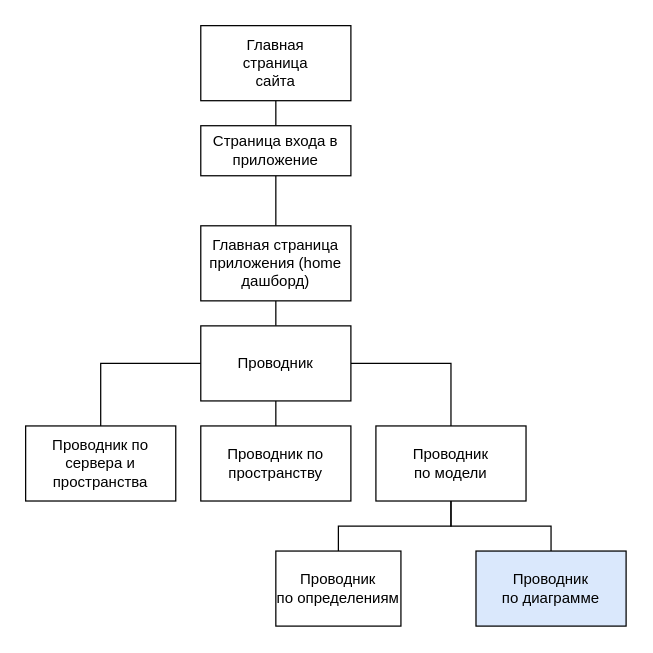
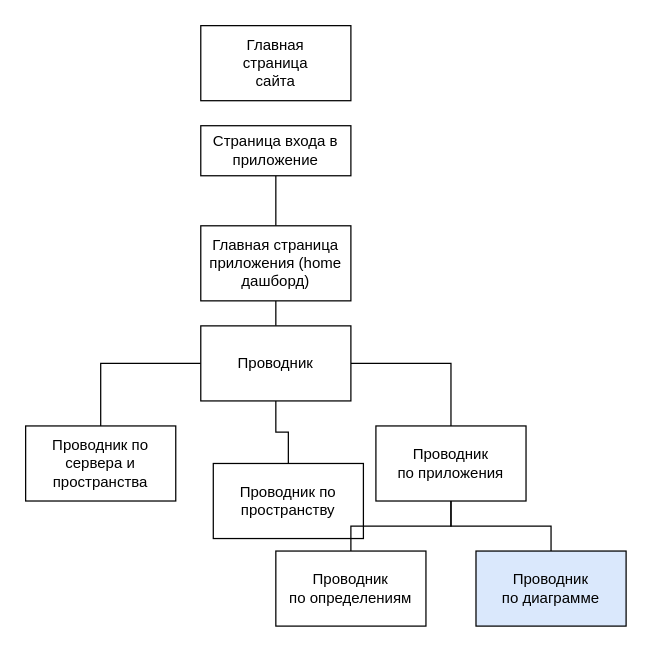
edge "Главная страница сайта" -- "Страница входа в приложение": removed
node "Проводник по пространству": moved (276, 463) -> (288, 501)
node "Проводник по модели": label "Проводник по модели" -> "Проводник по приложения"
node "Проводник по определениям": size 125x75 -> 150x75
